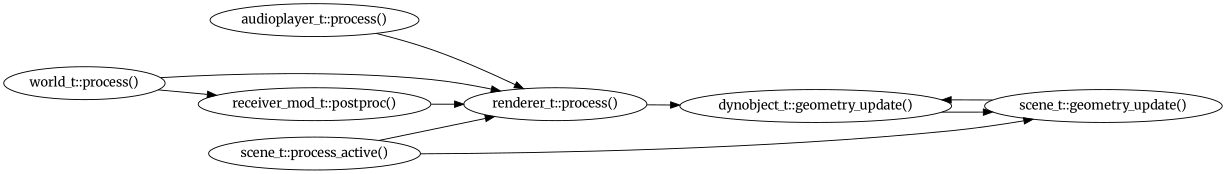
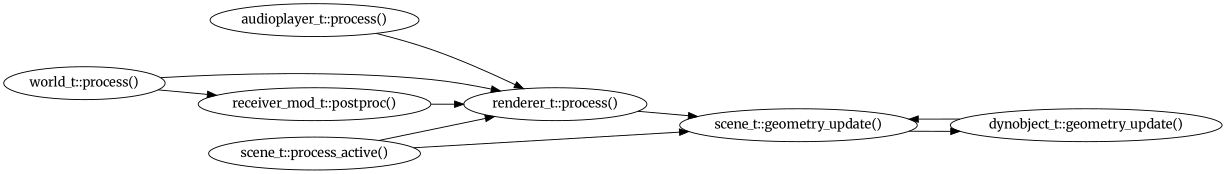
edge "renderer_t::process()" -> "dynobject_t::geometry_update()": now "renderer_t::process()" -> "scene_t::geometry_update()"
